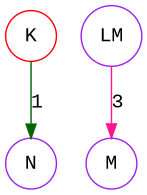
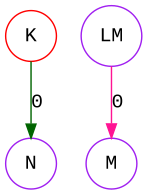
edge "K" -> "N": label "1 " -> "0 "
edge "LM" -> "M": label "3 " -> "0 "
